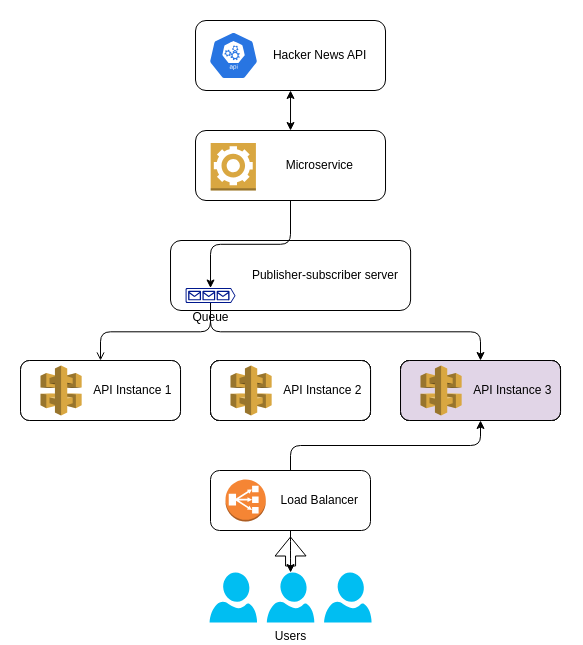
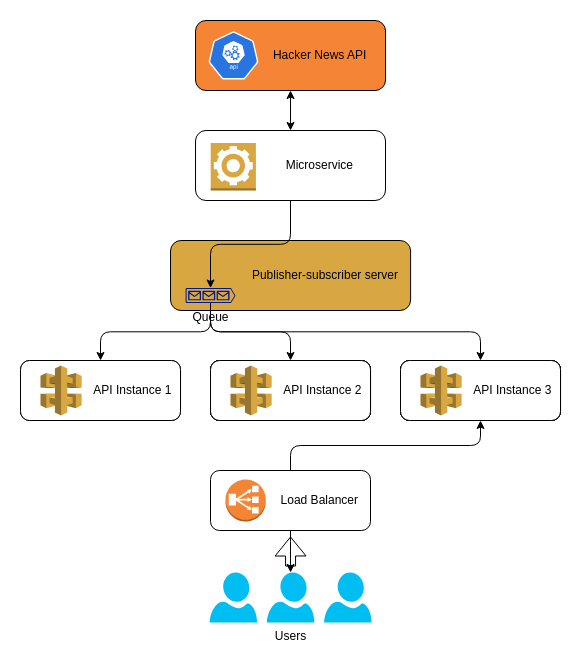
node "Hacker News API": fillcolor #ffffff -> #f58534
node "Publisher-subscriber server": fillcolor #ffffff -> #d9a741
edge "Queue" -> "API Instance 2": added
edge "Queue" -> "API Instance 1": arrowhead open -> classic
node "API Instance 3": fillcolor #e1d5e7 -> #ffffff
